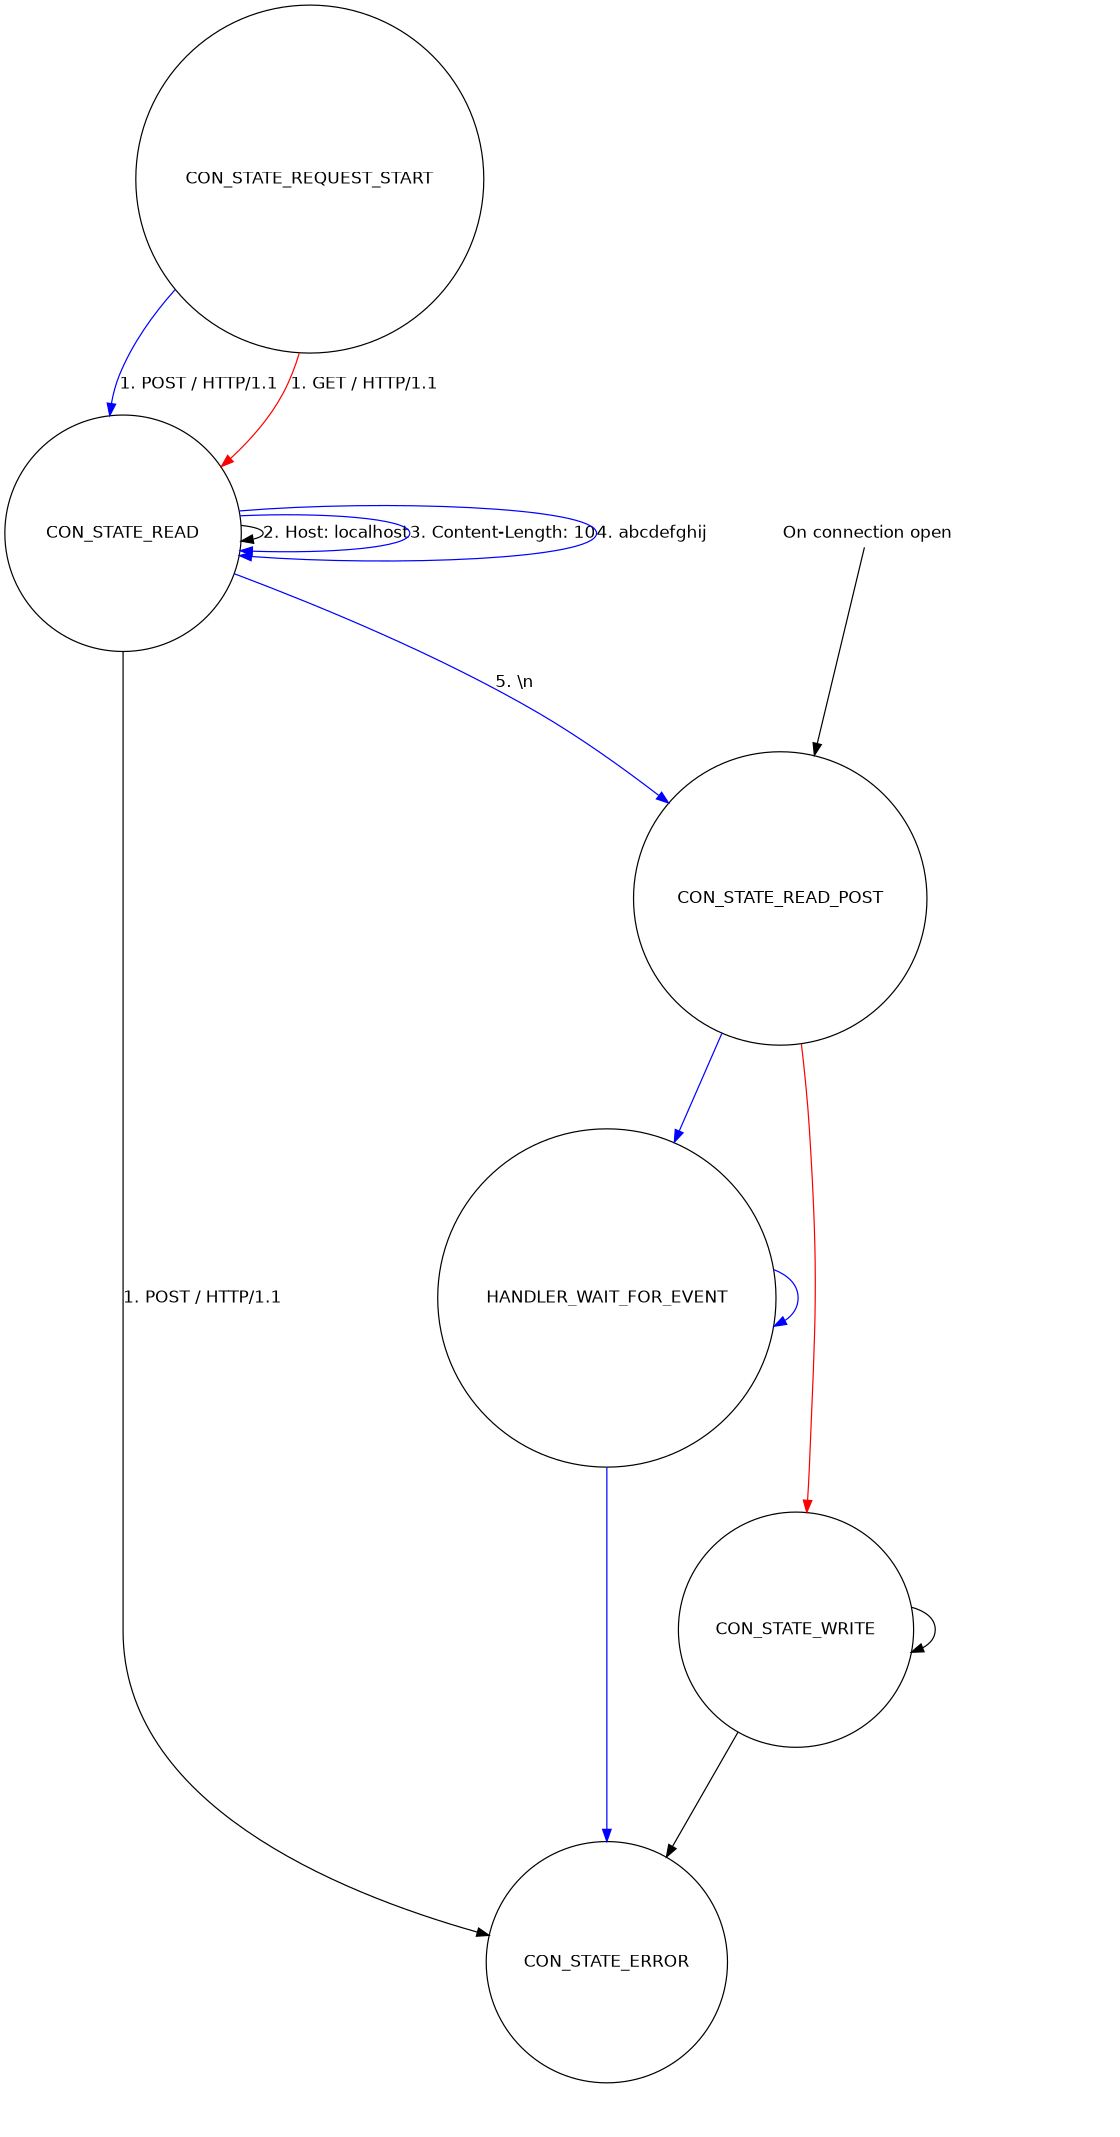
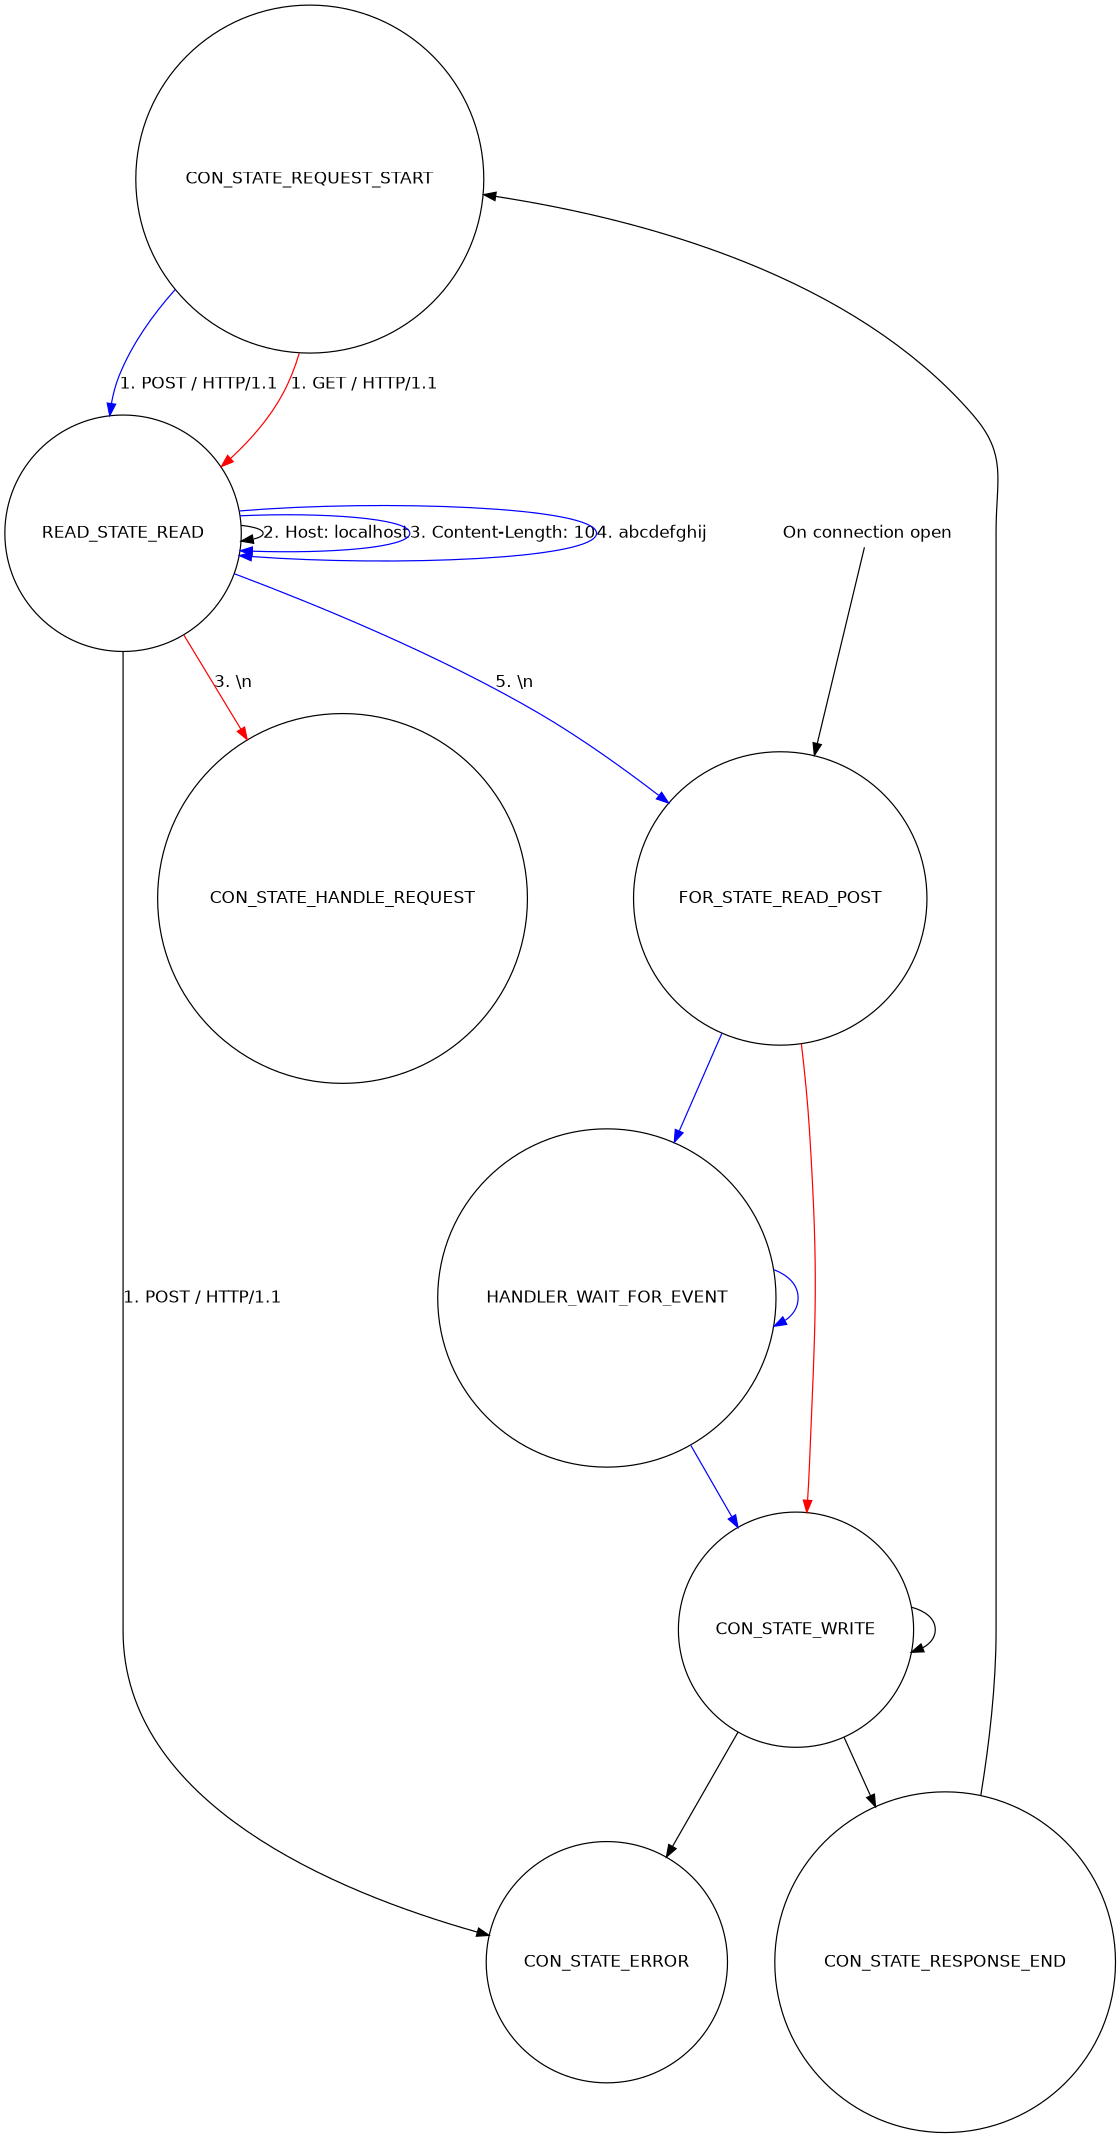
node "CON_STATE_READ": label "CON_STATE_READ" -> "READ_STATE_READ"
node "CON_STATE_HANDLE_REQUEST": added
node "CON_STATE_READ_POST": label "CON_STATE_READ_POST" -> "FOR_STATE_READ_POST"
edge "HANDLER_WAIT_FOR_EVENT" -> "CON_STATE_ERROR": now "HANDLER_WAIT_FOR_EVENT" -> "CON_STATE_WRITE"
node "CON_STATE_RESPONSE_END": added
